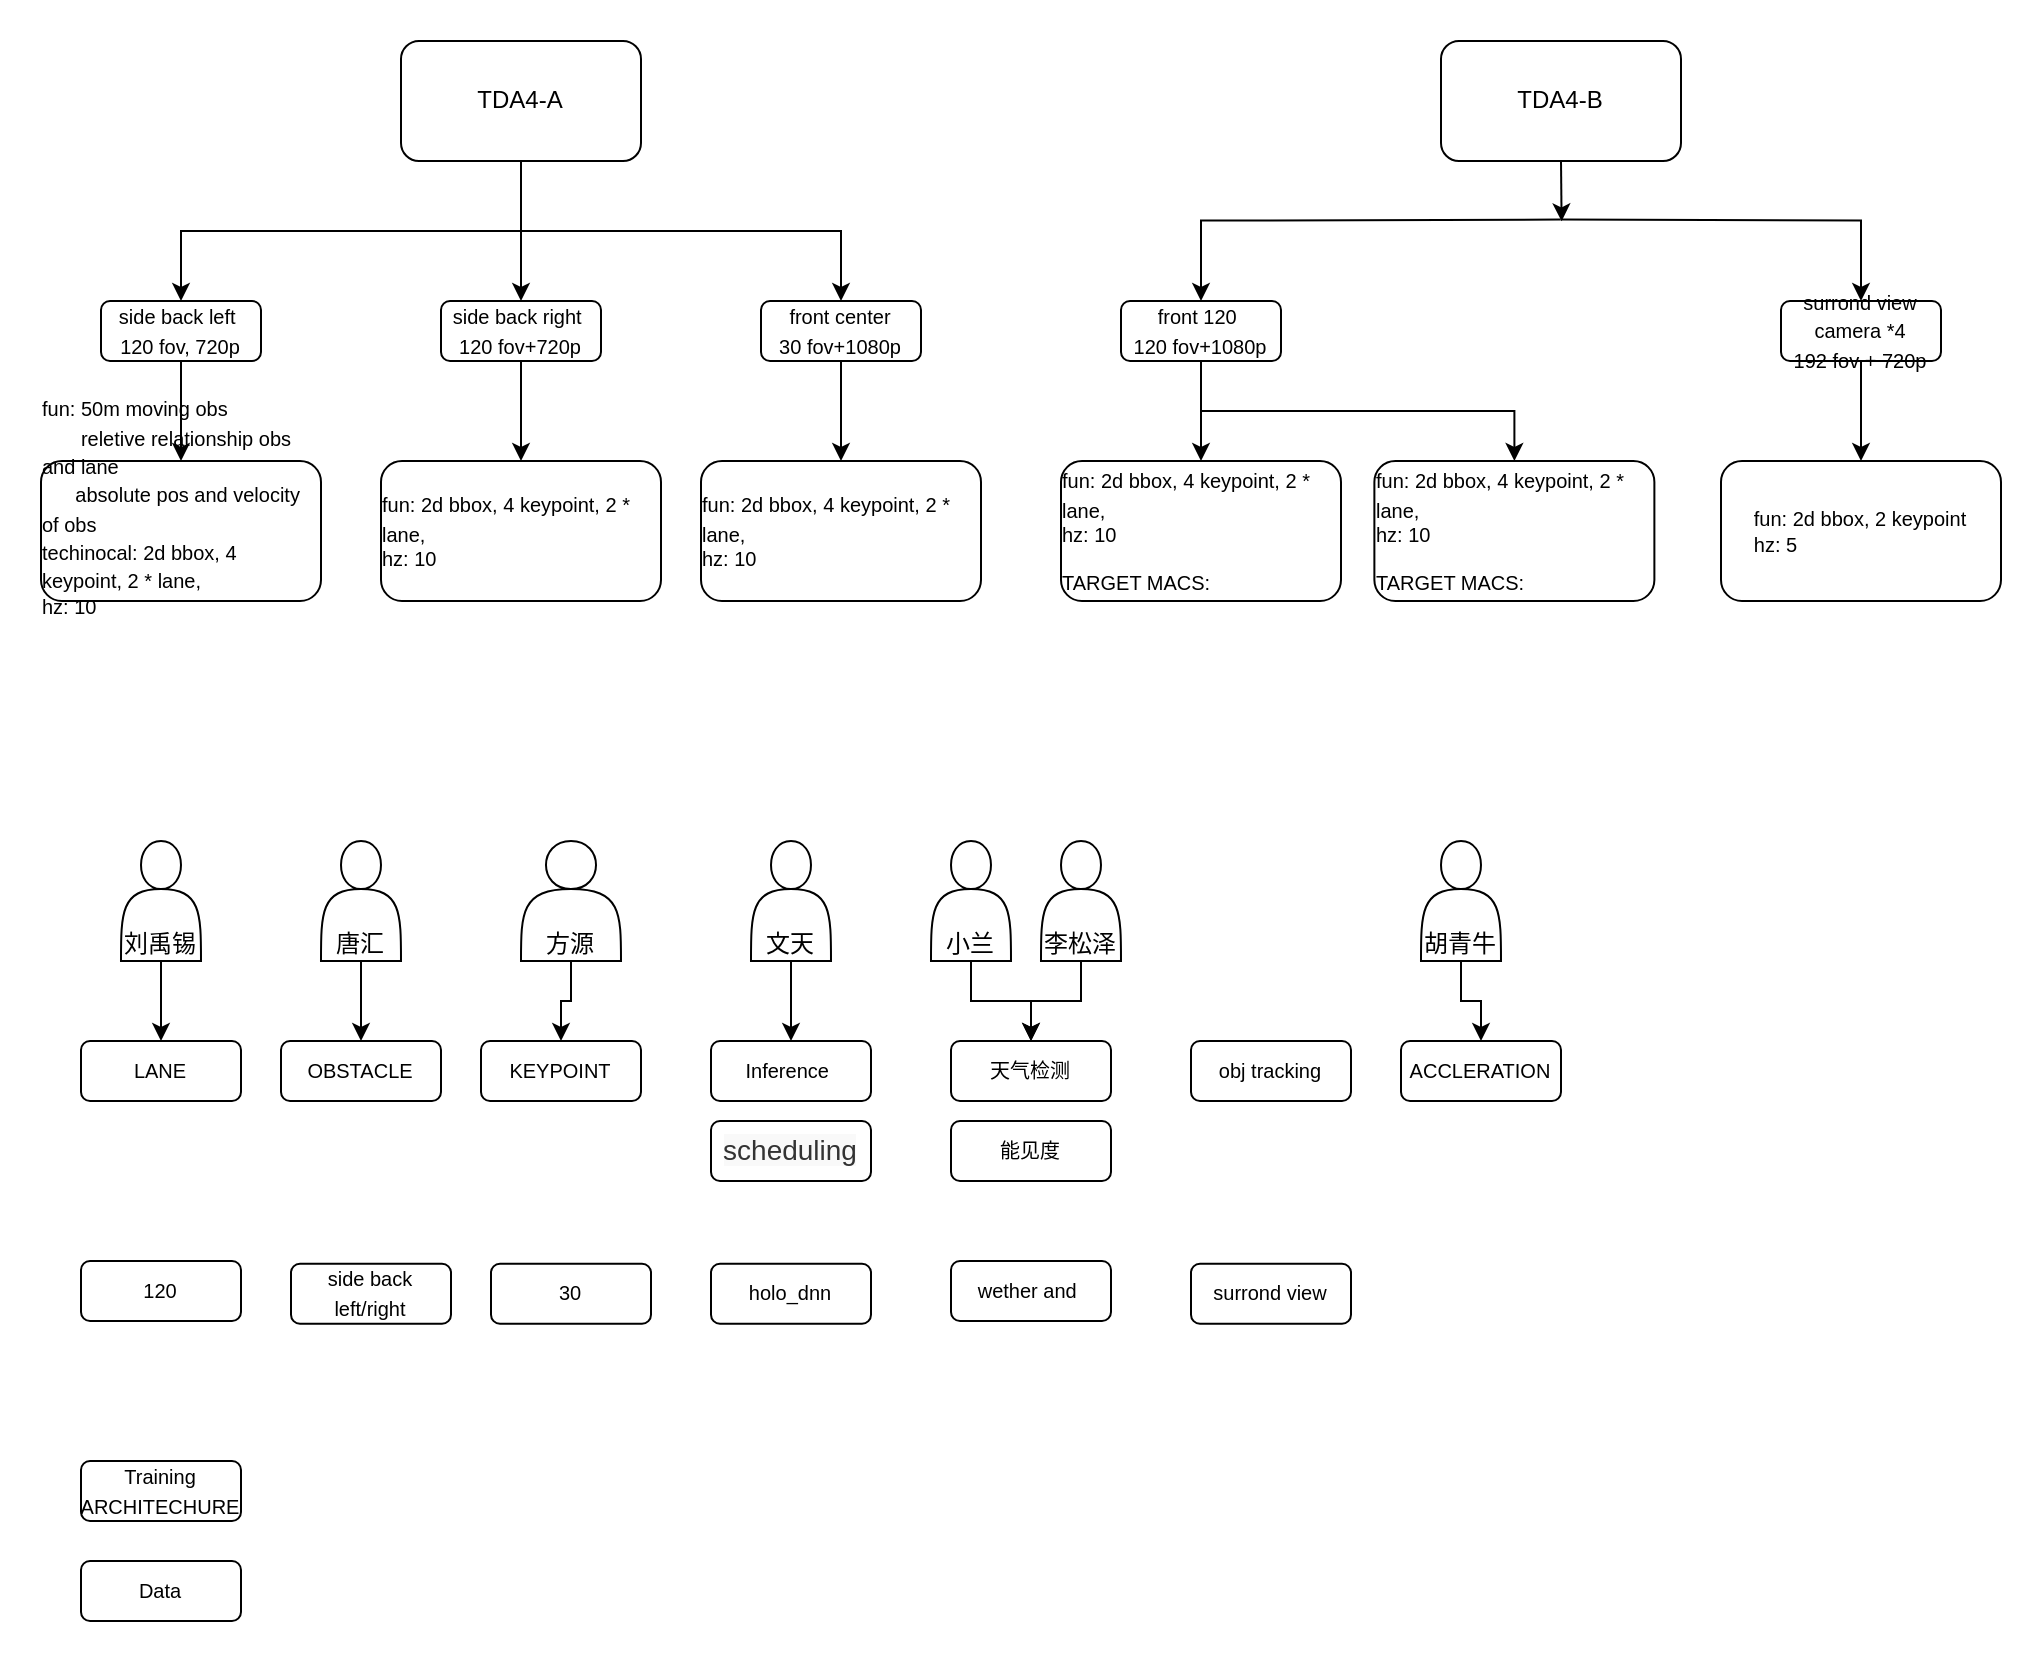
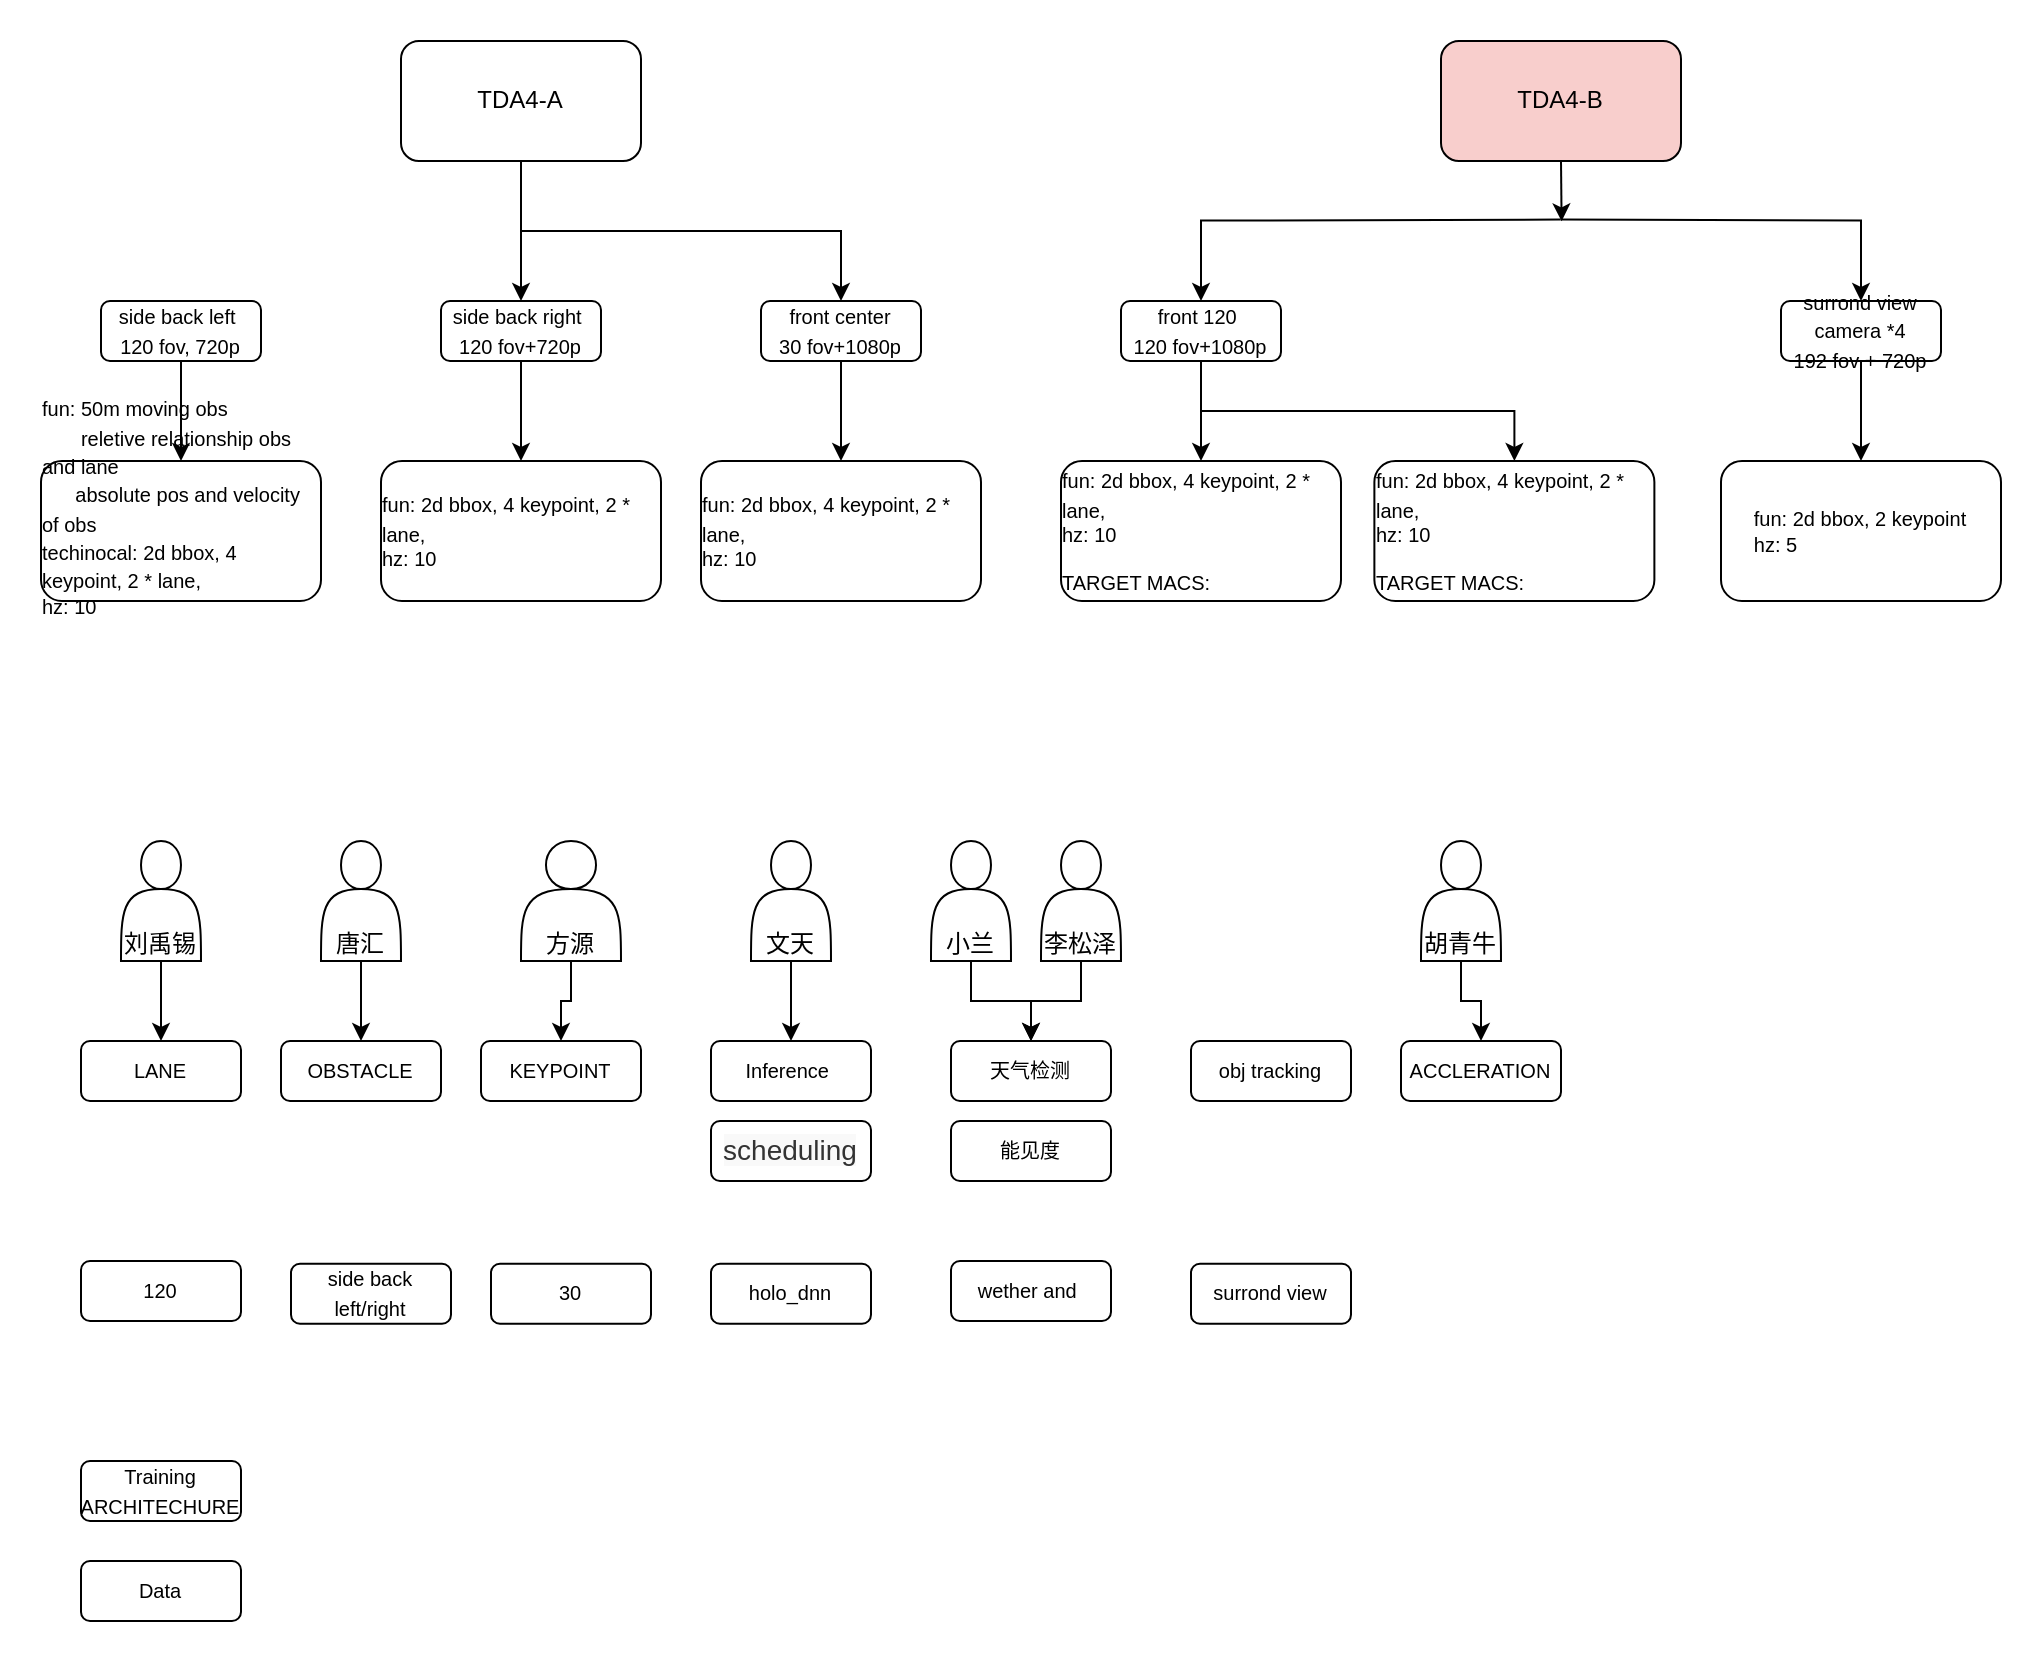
node "TDA4-B": fillcolor #ffffff -> #f8cecc
edge "TDA4-A" -> "side back left 120 fov, 720p": removed
